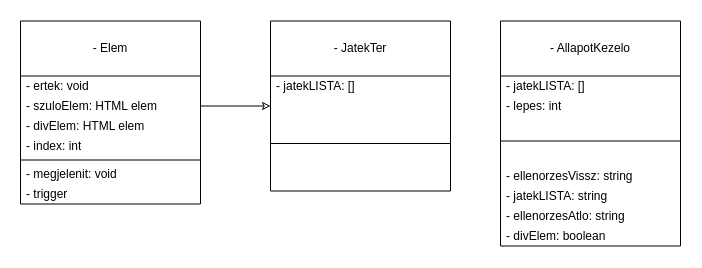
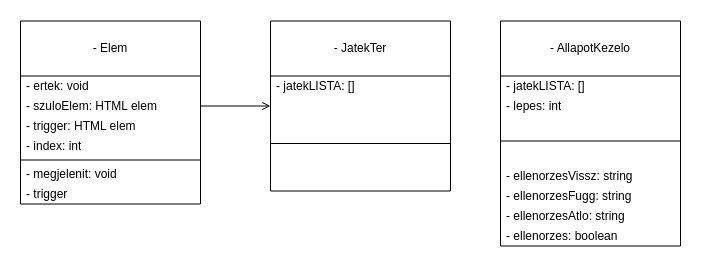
edge "- szuloElem: HTML elem" -> "- JatekTer": arrowhead classic -> open
node "- divElem: HTML elem": label "- divElem: HTML elem" -> "- trigger: HTML elem"
node "- jatekLISTA: string": label "- jatekLISTA: string" -> "- ellenorzesFugg: string"
node "- divElem: boolean": label "- divElem: boolean" -> "- ellenorzes: boolean"
